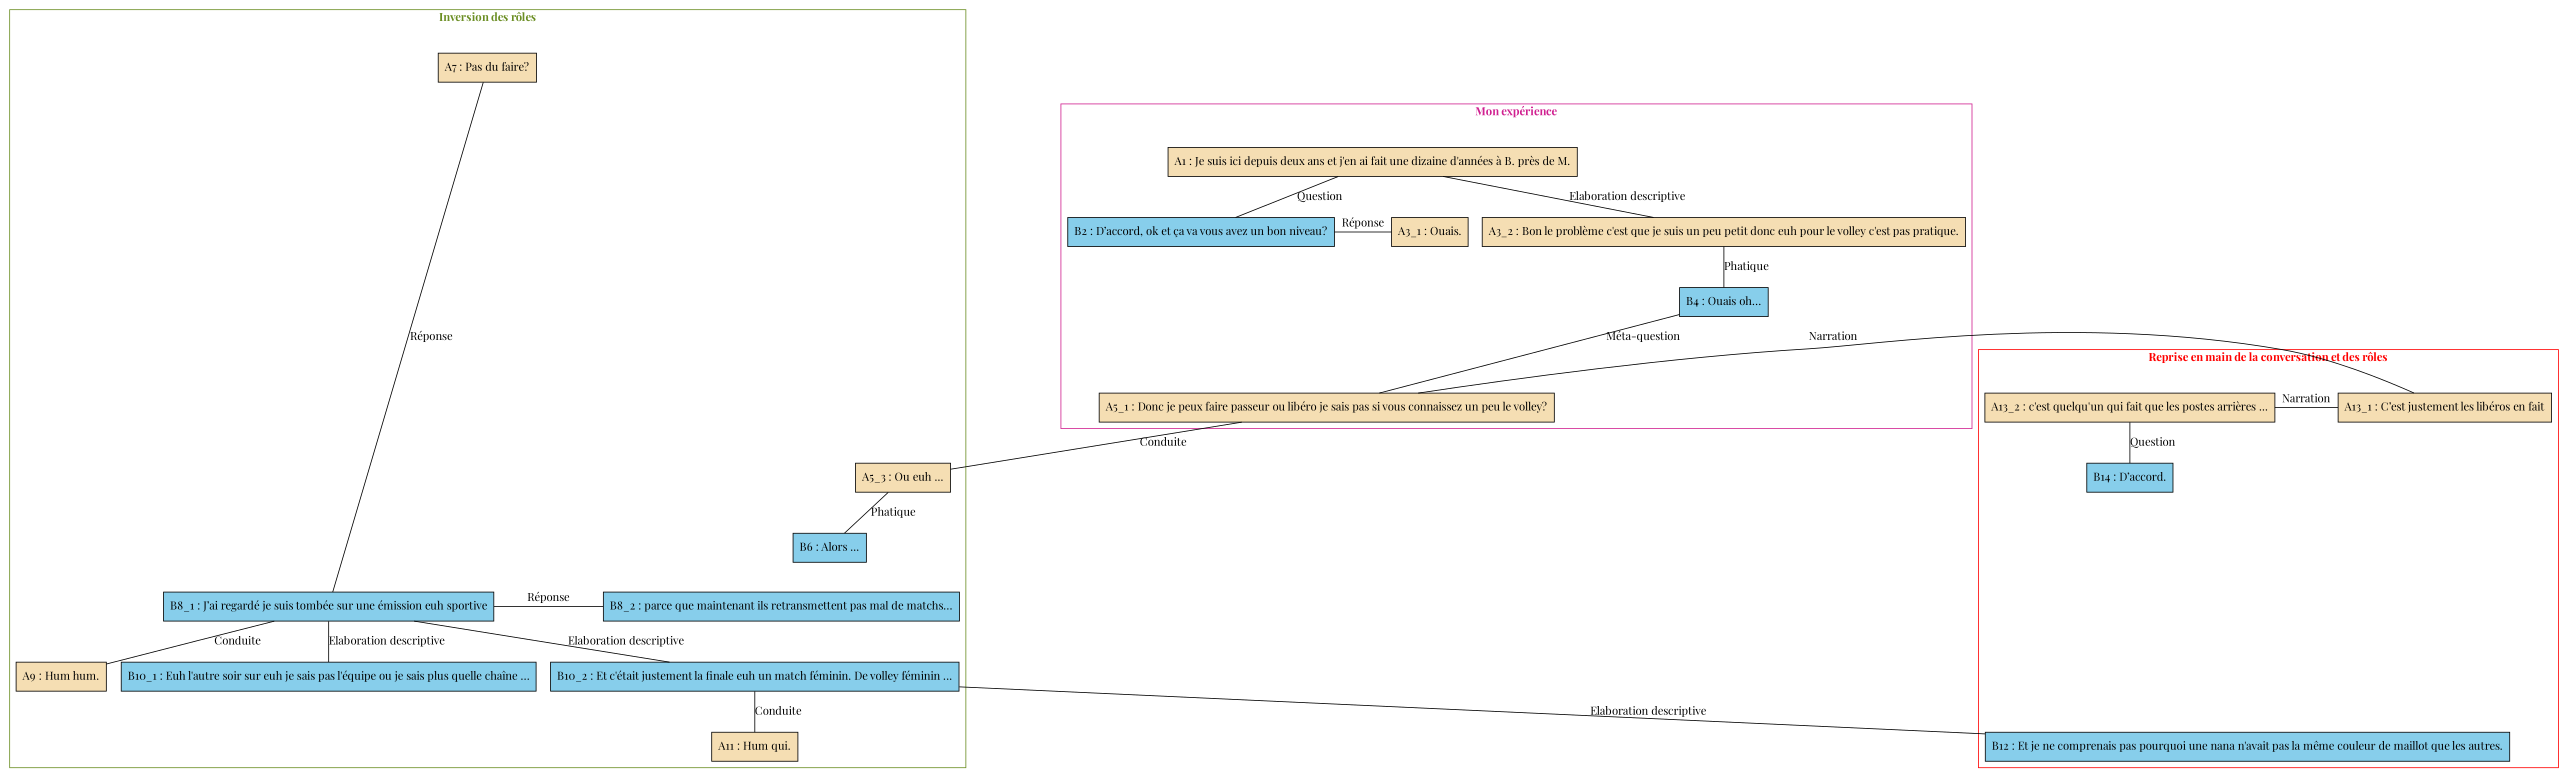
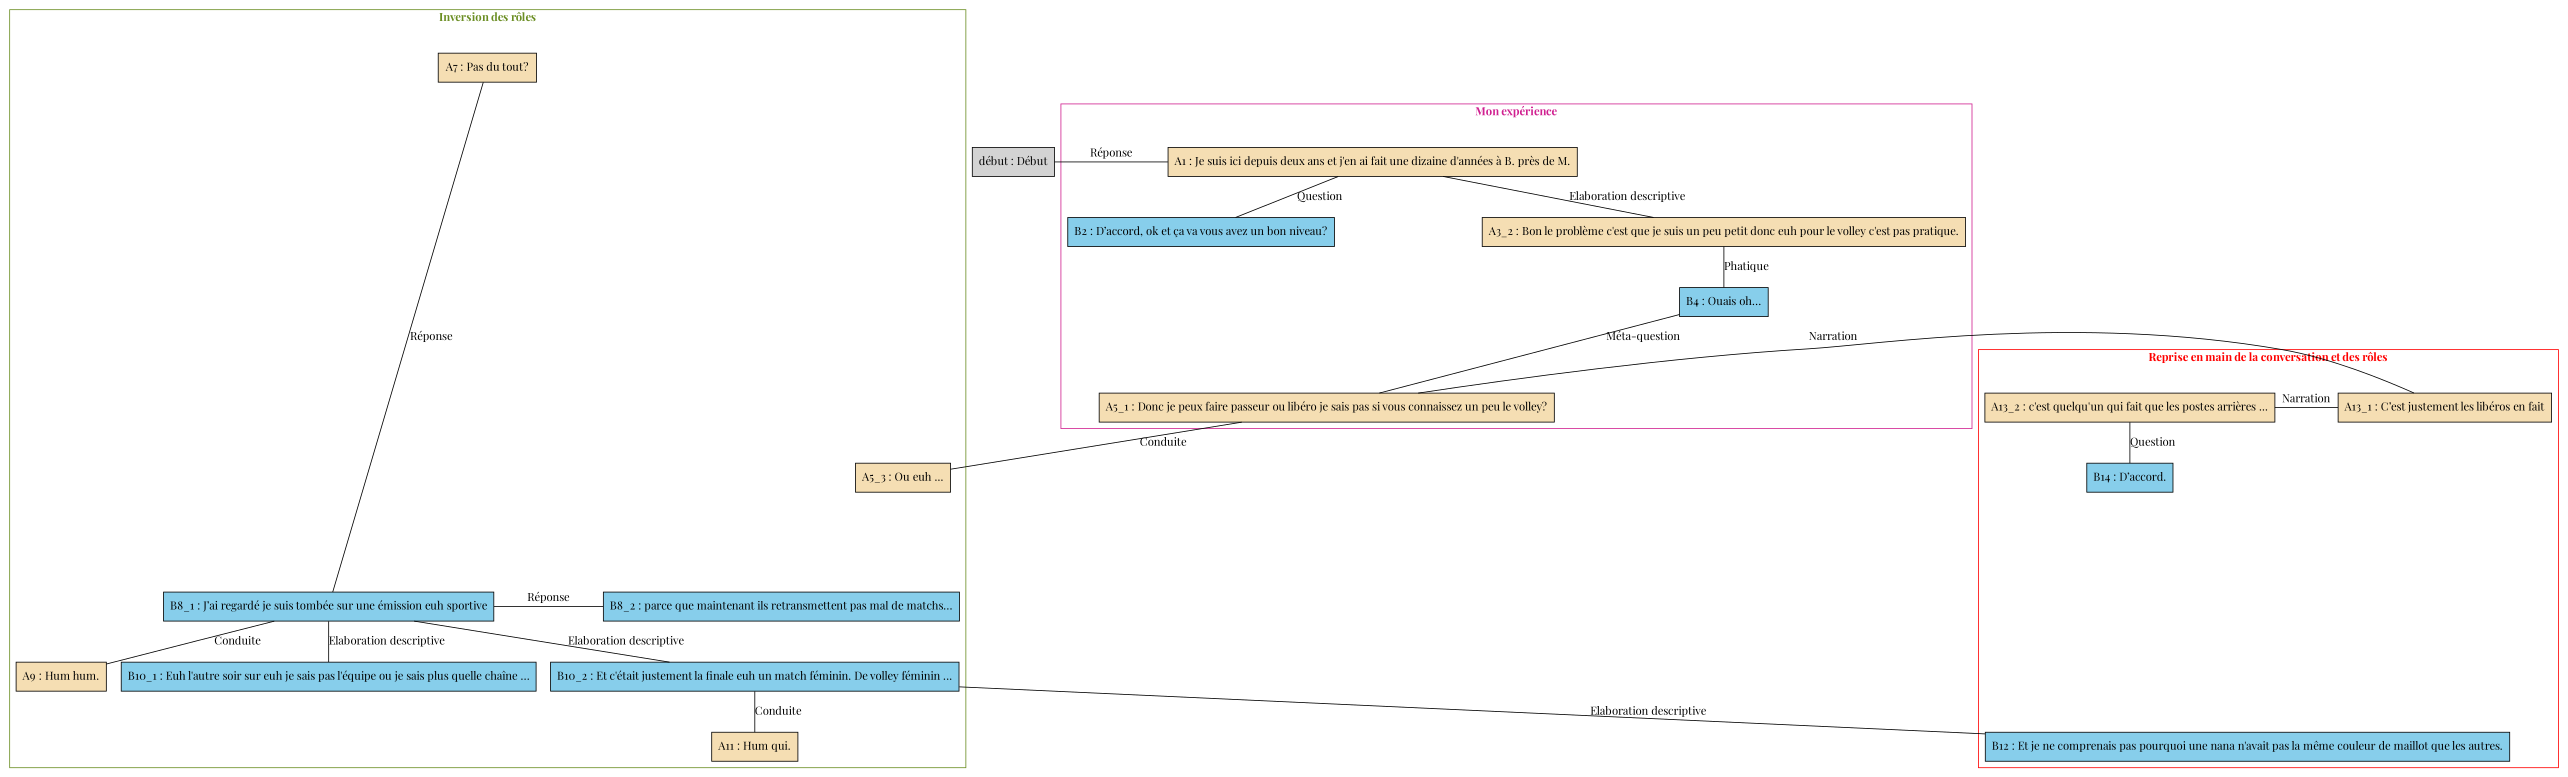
node "A7 : Pas du faire?": label "A7 : Pas du faire?" -> "A7 : Pas du tout?"
node "début : Début": added
node "A3_1 : Ouais.": removed
node "B6 : Alors ...": removed
